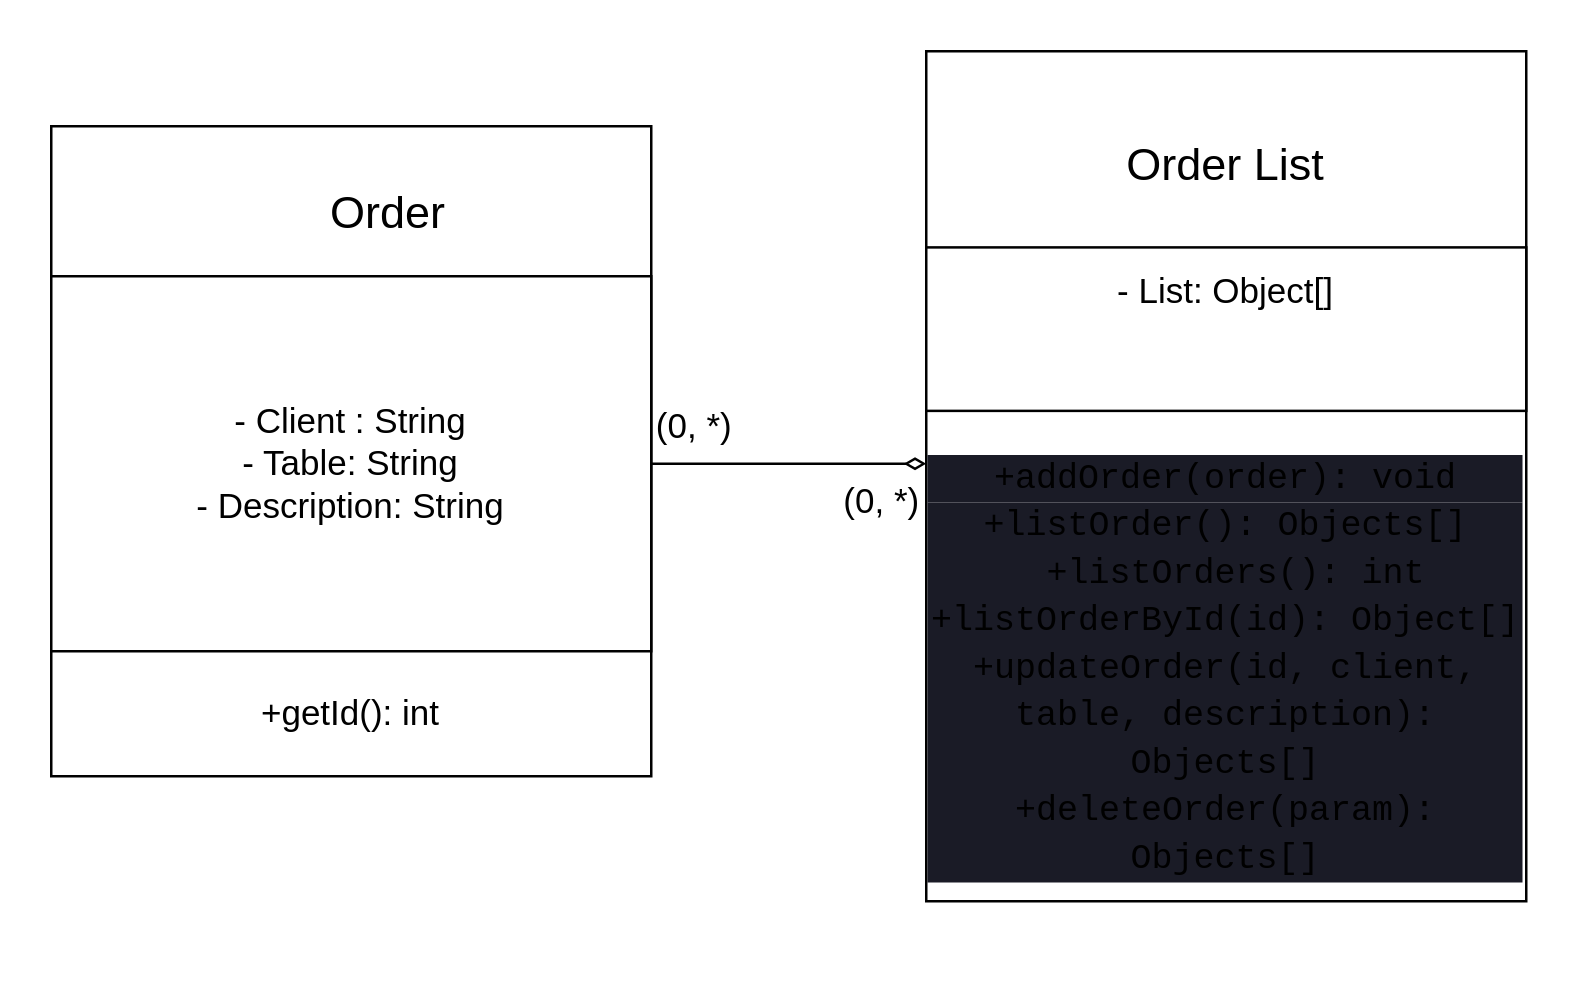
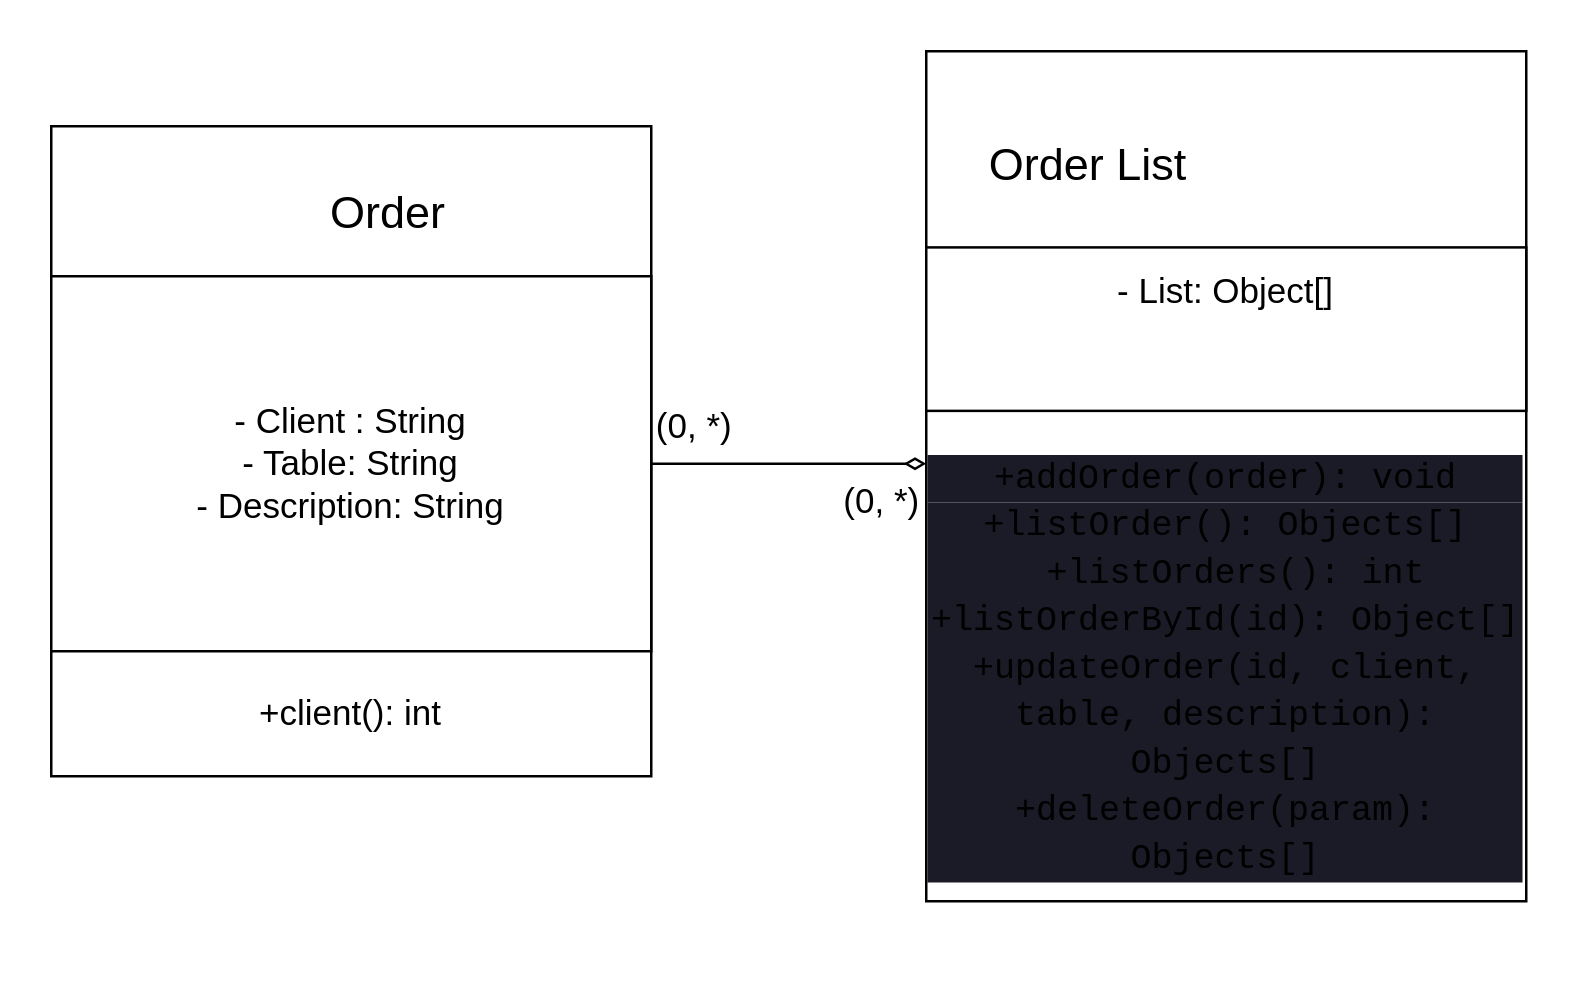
node "Order List": moved (1226, 166) -> (1089, 166)
node "+getId(): int": label "+getId(): int" -> "+client(): int"
